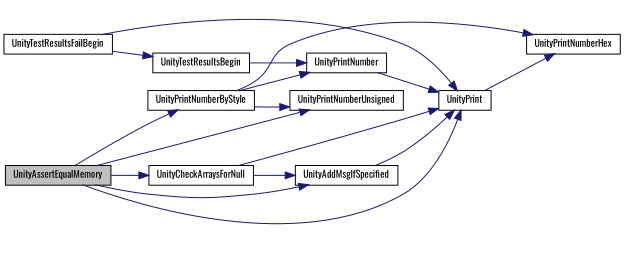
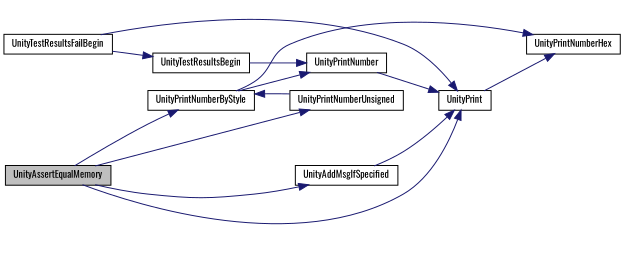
edge "UnityPrintNumberByStyle" -> "UnityPrintNumberUnsigned": reversed
node "UnityCheckArraysForNull": removed
